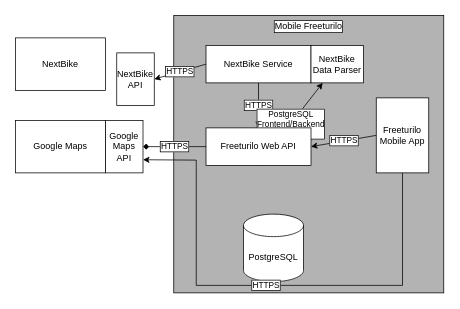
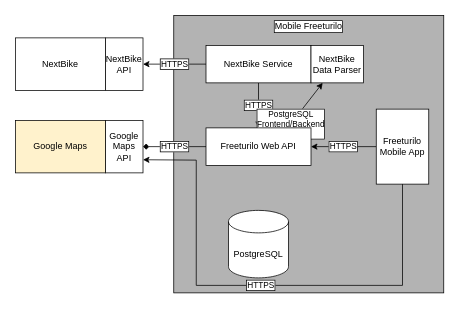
node "NextBike API": moved (135, 79) -> (124, 64)
node "Freeturilo Mobile App": moved (402, 135) -> (402, 147)
node "Google Maps": fillcolor #ffffff -> #fff2cc
node "PostgreSQL": moved (273, 248) -> (258, 244)
